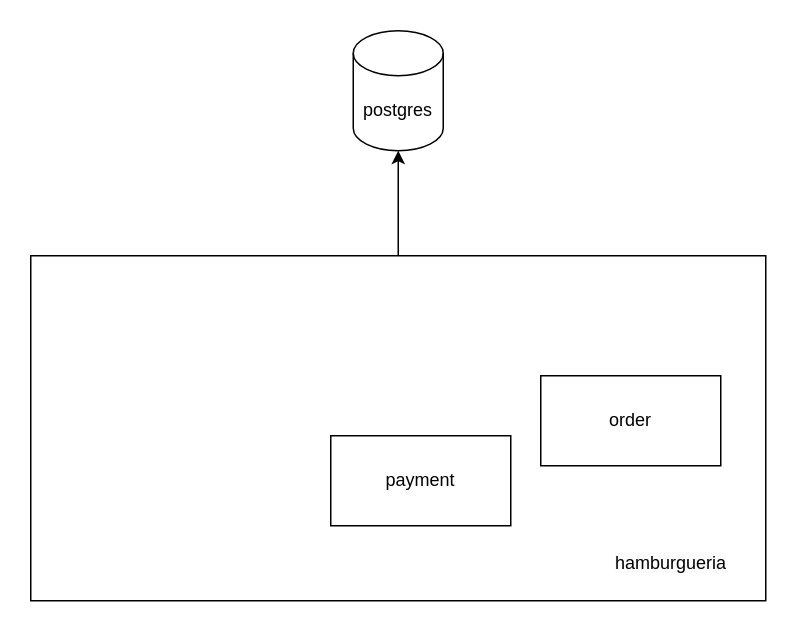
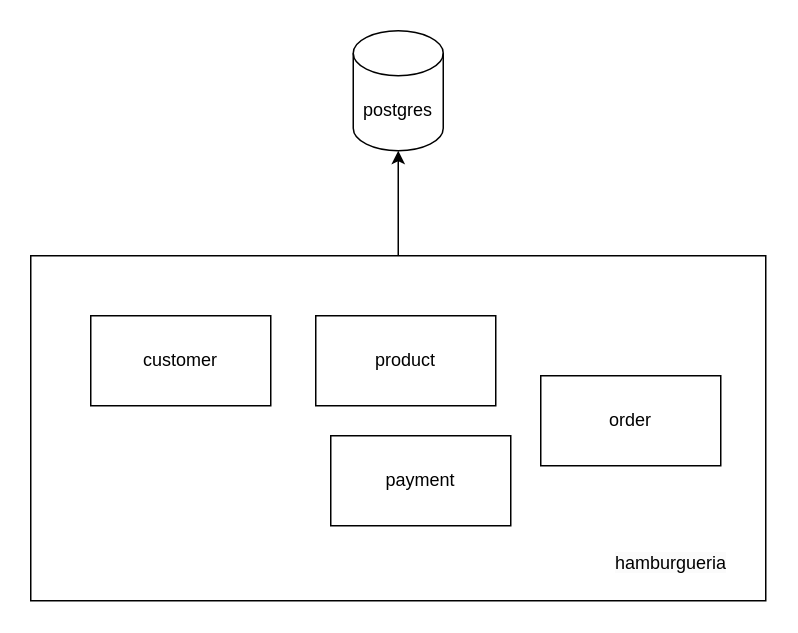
node "customer": added
node "product": added
